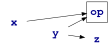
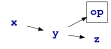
edge "x" -> "op": now "x" -> "y"
